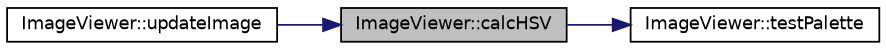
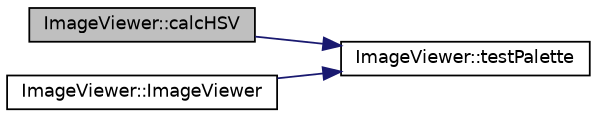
node "ImageViewer::updateImage": removed
node "ImageViewer::ImageViewer": added
